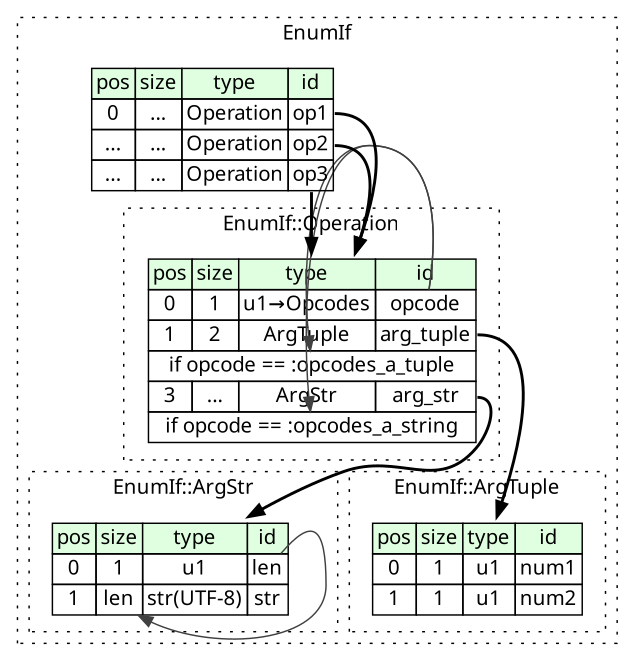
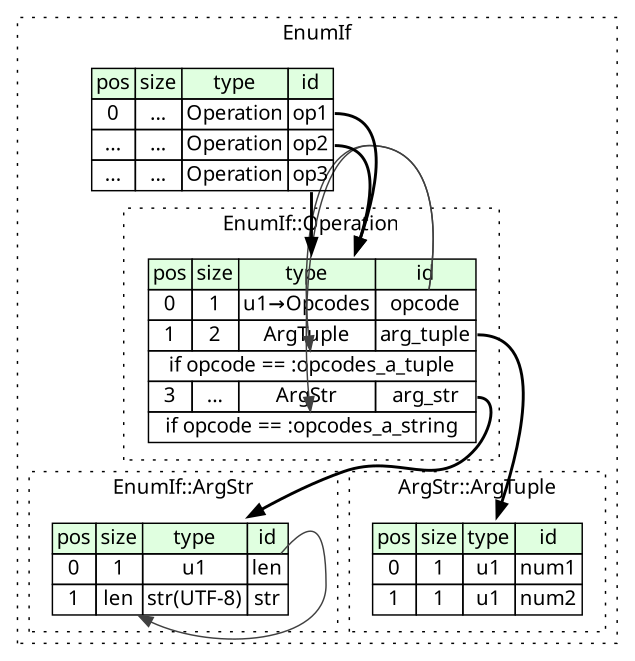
cluster "EnumIf::ArgTuple": label "EnumIf::ArgTuple" -> "ArgStr::ArgTuple"
